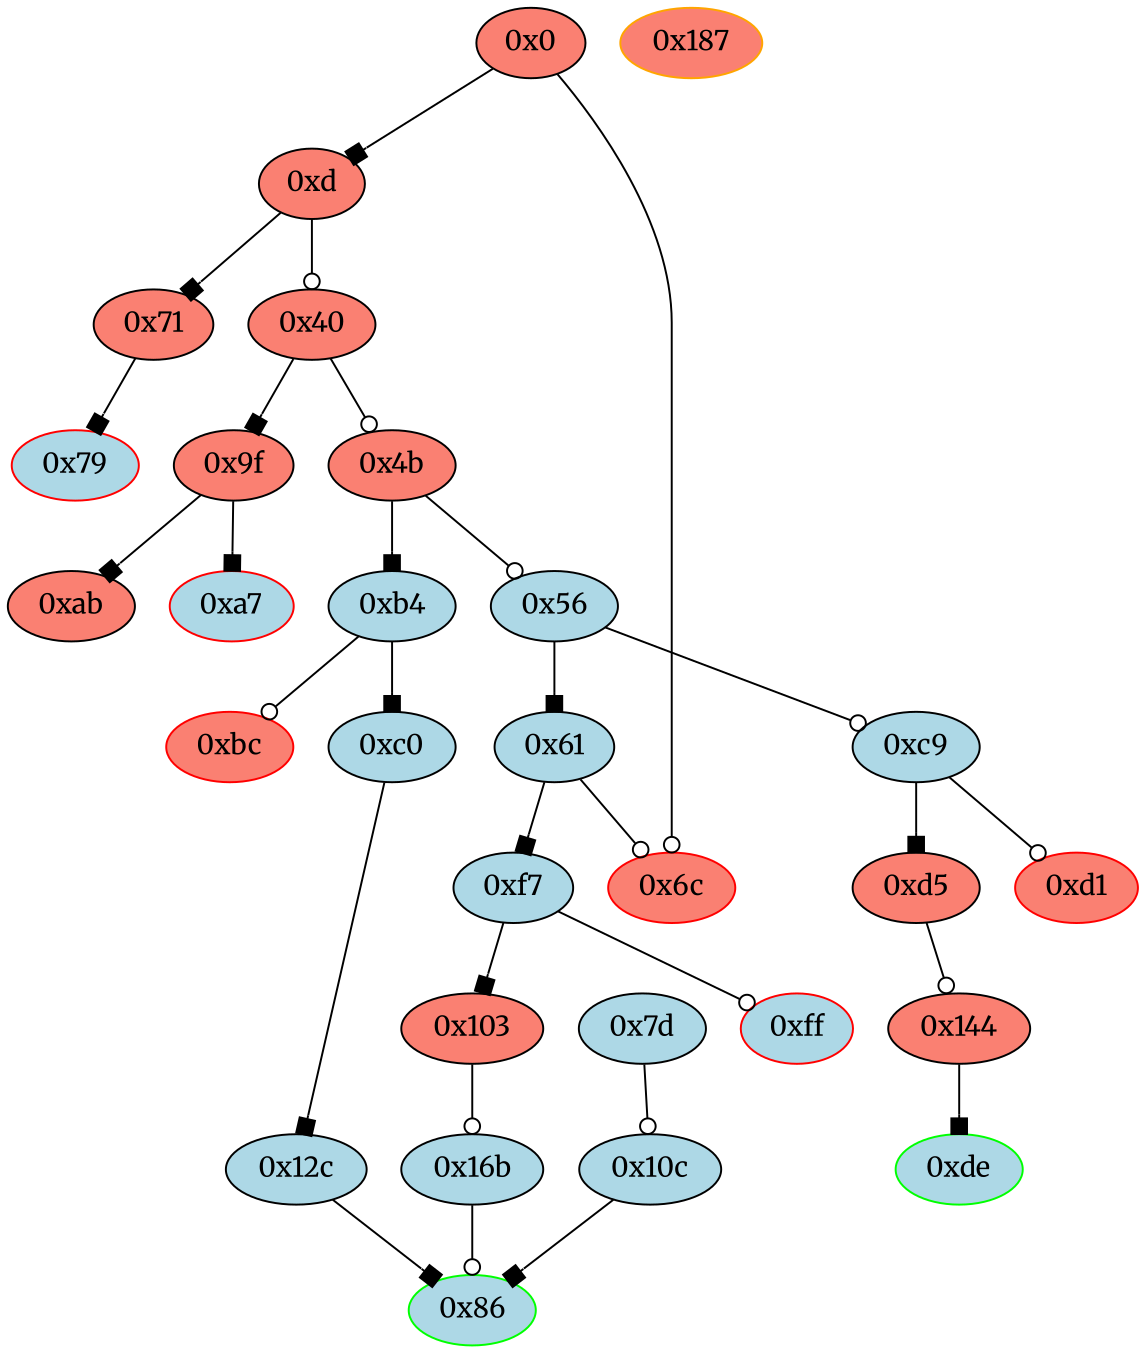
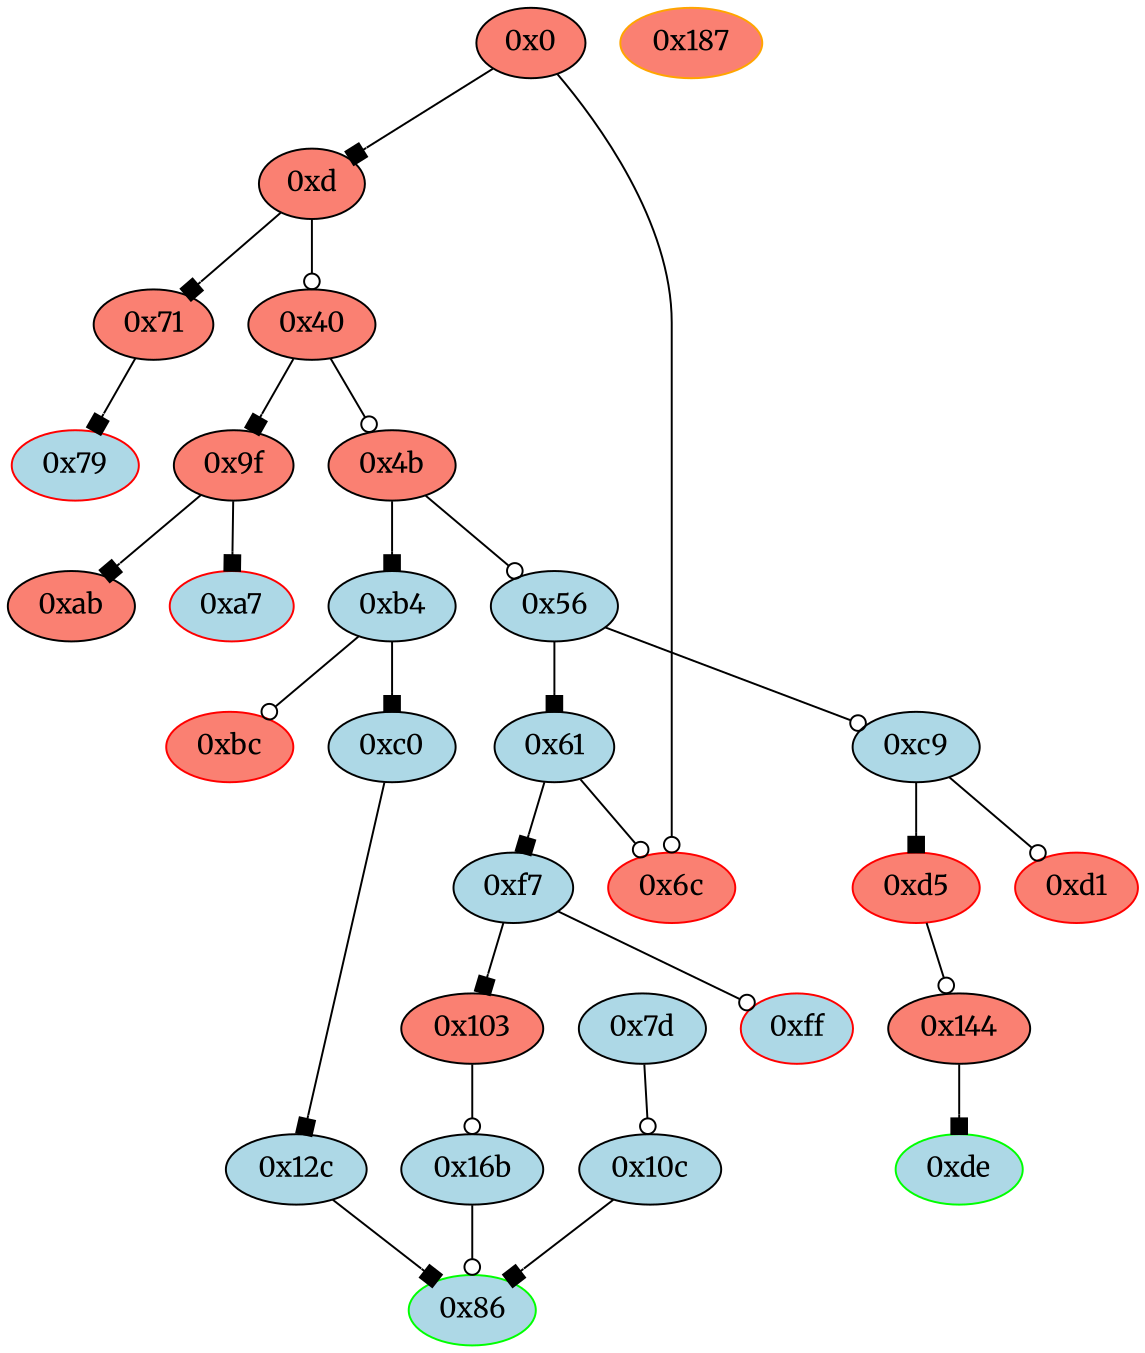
node "0xd5": color black -> red
